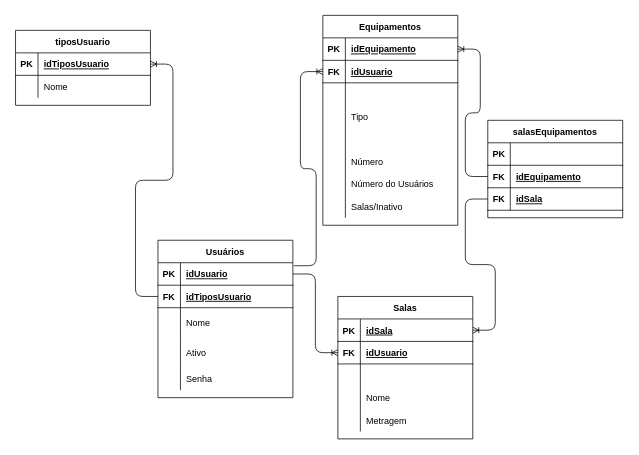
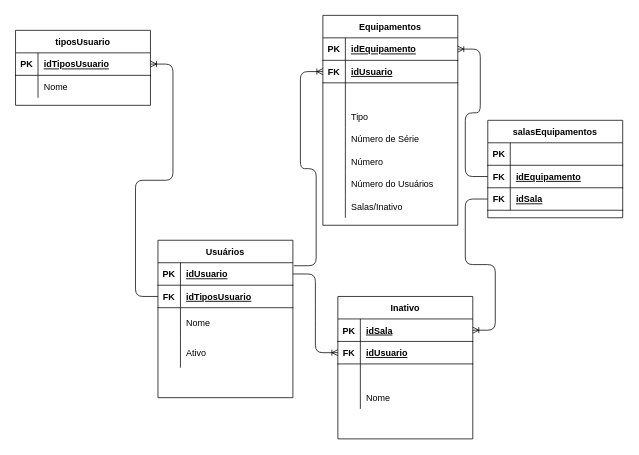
node "Número de Série": added
node "Salas": label "Salas" -> "Inativo"
node "Senha": removed
node "Metragem": removed
